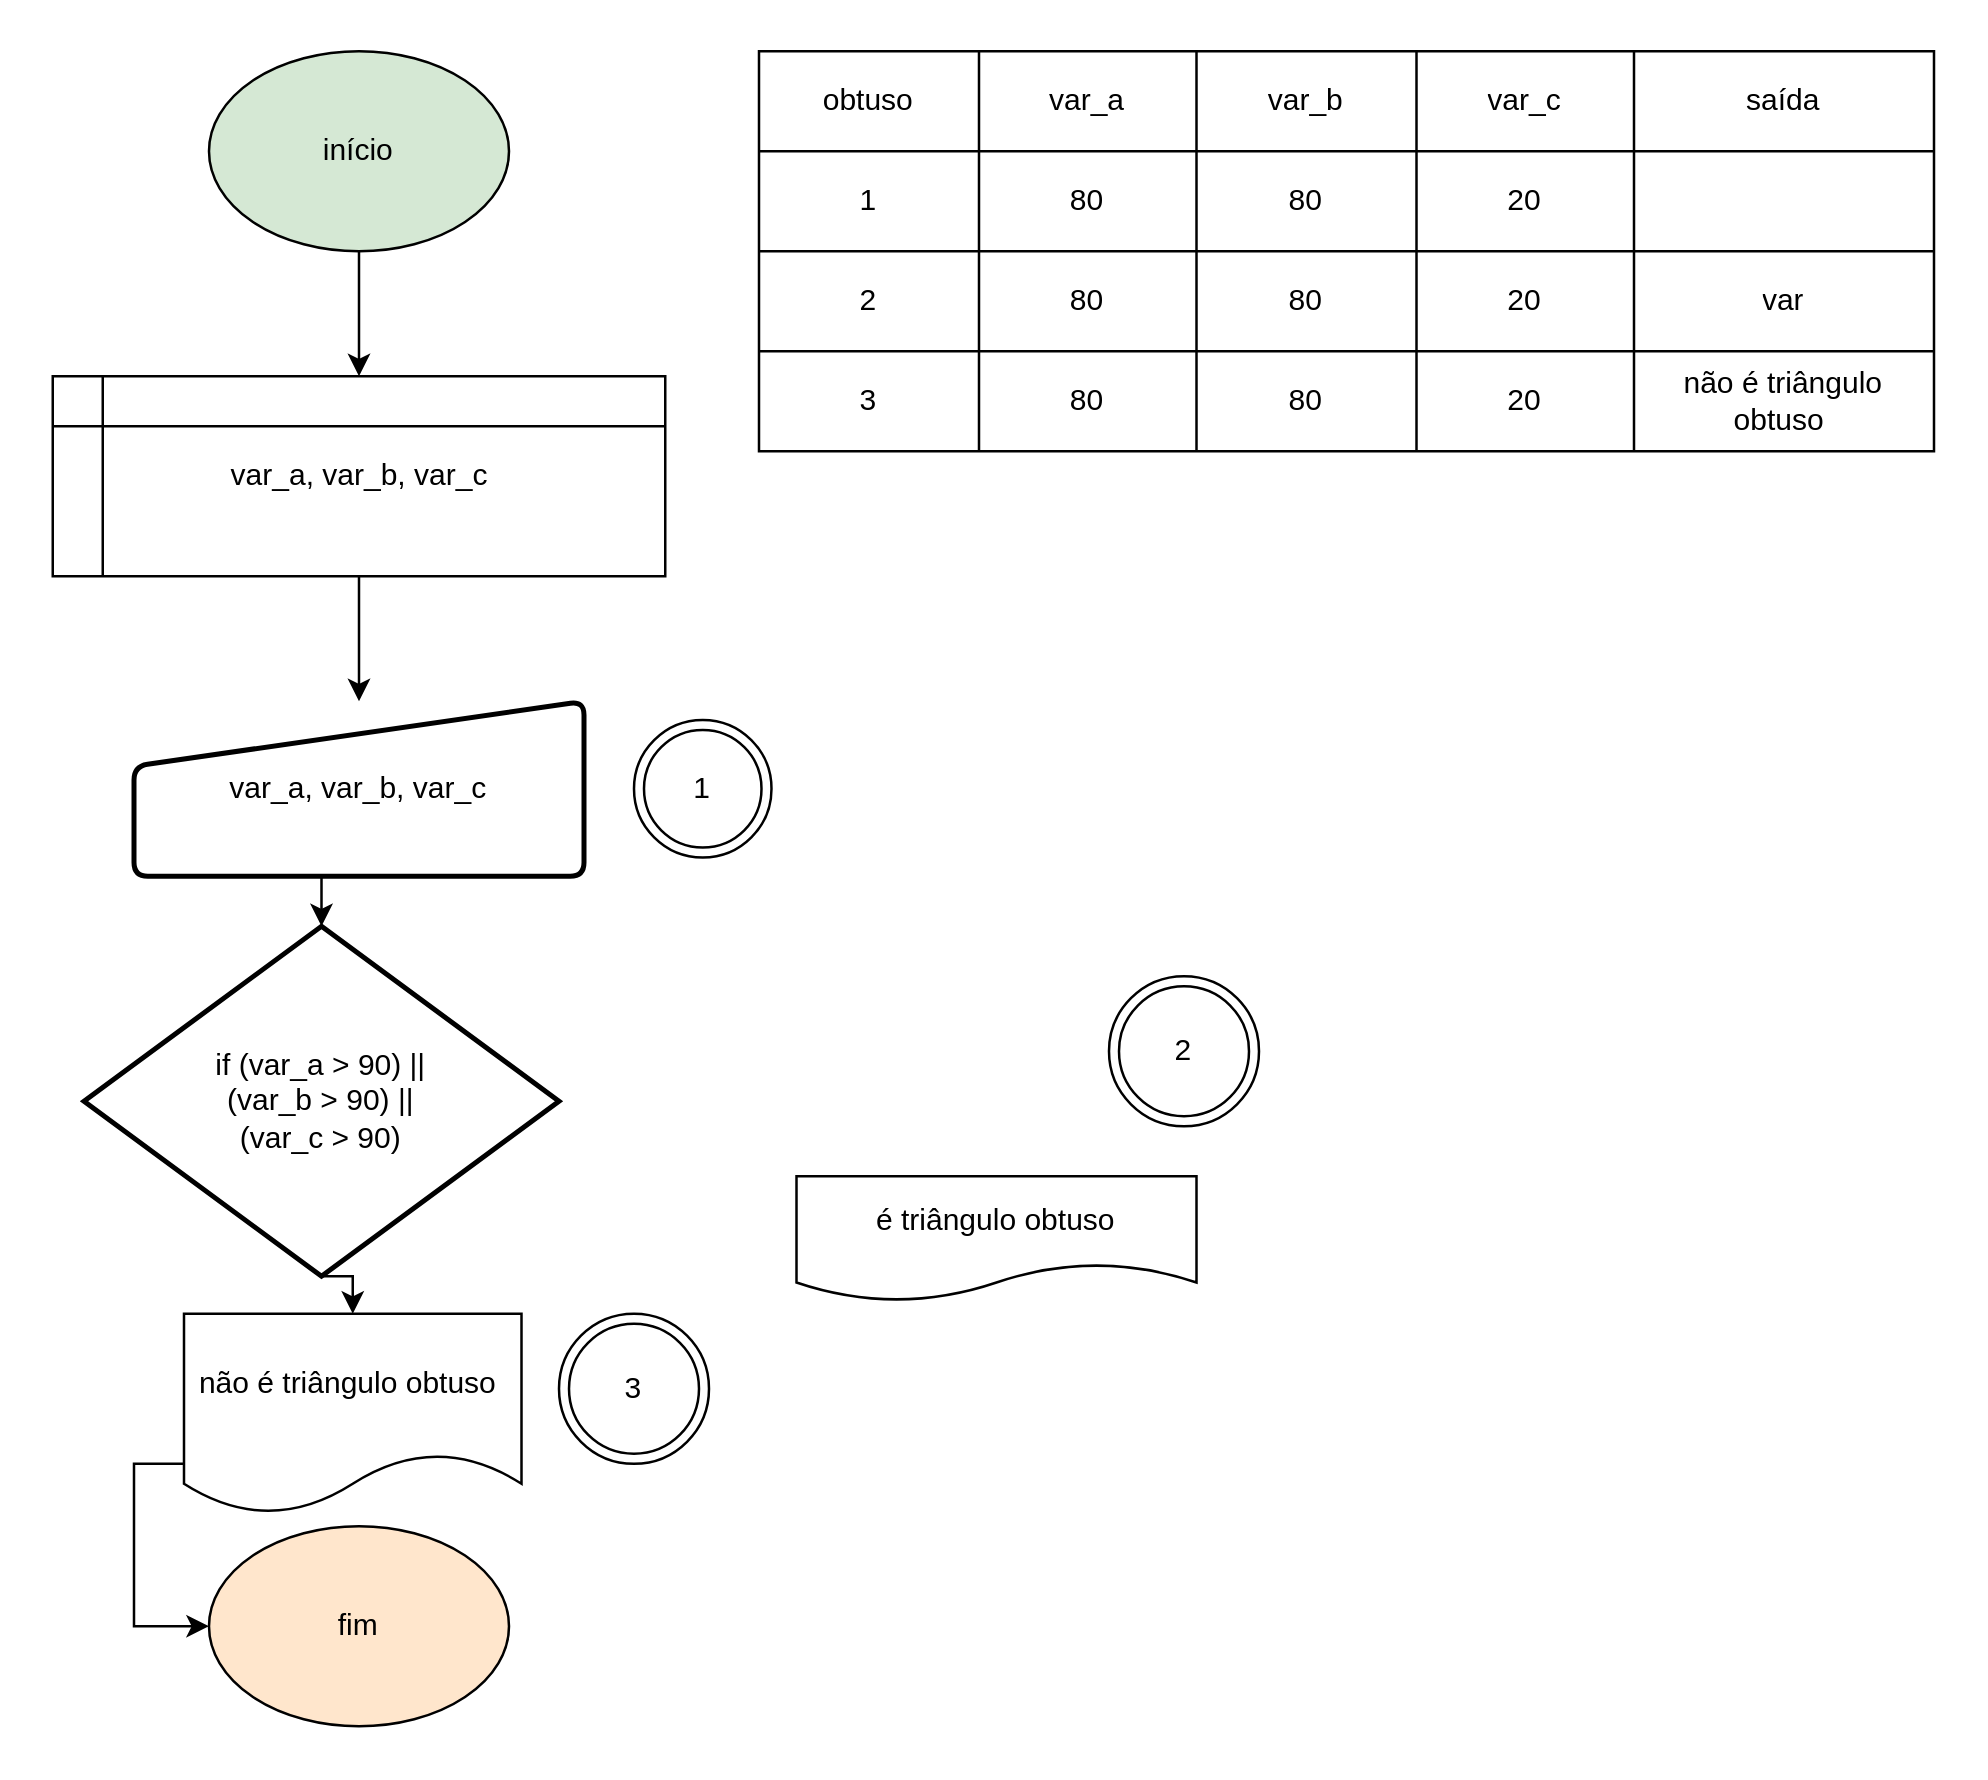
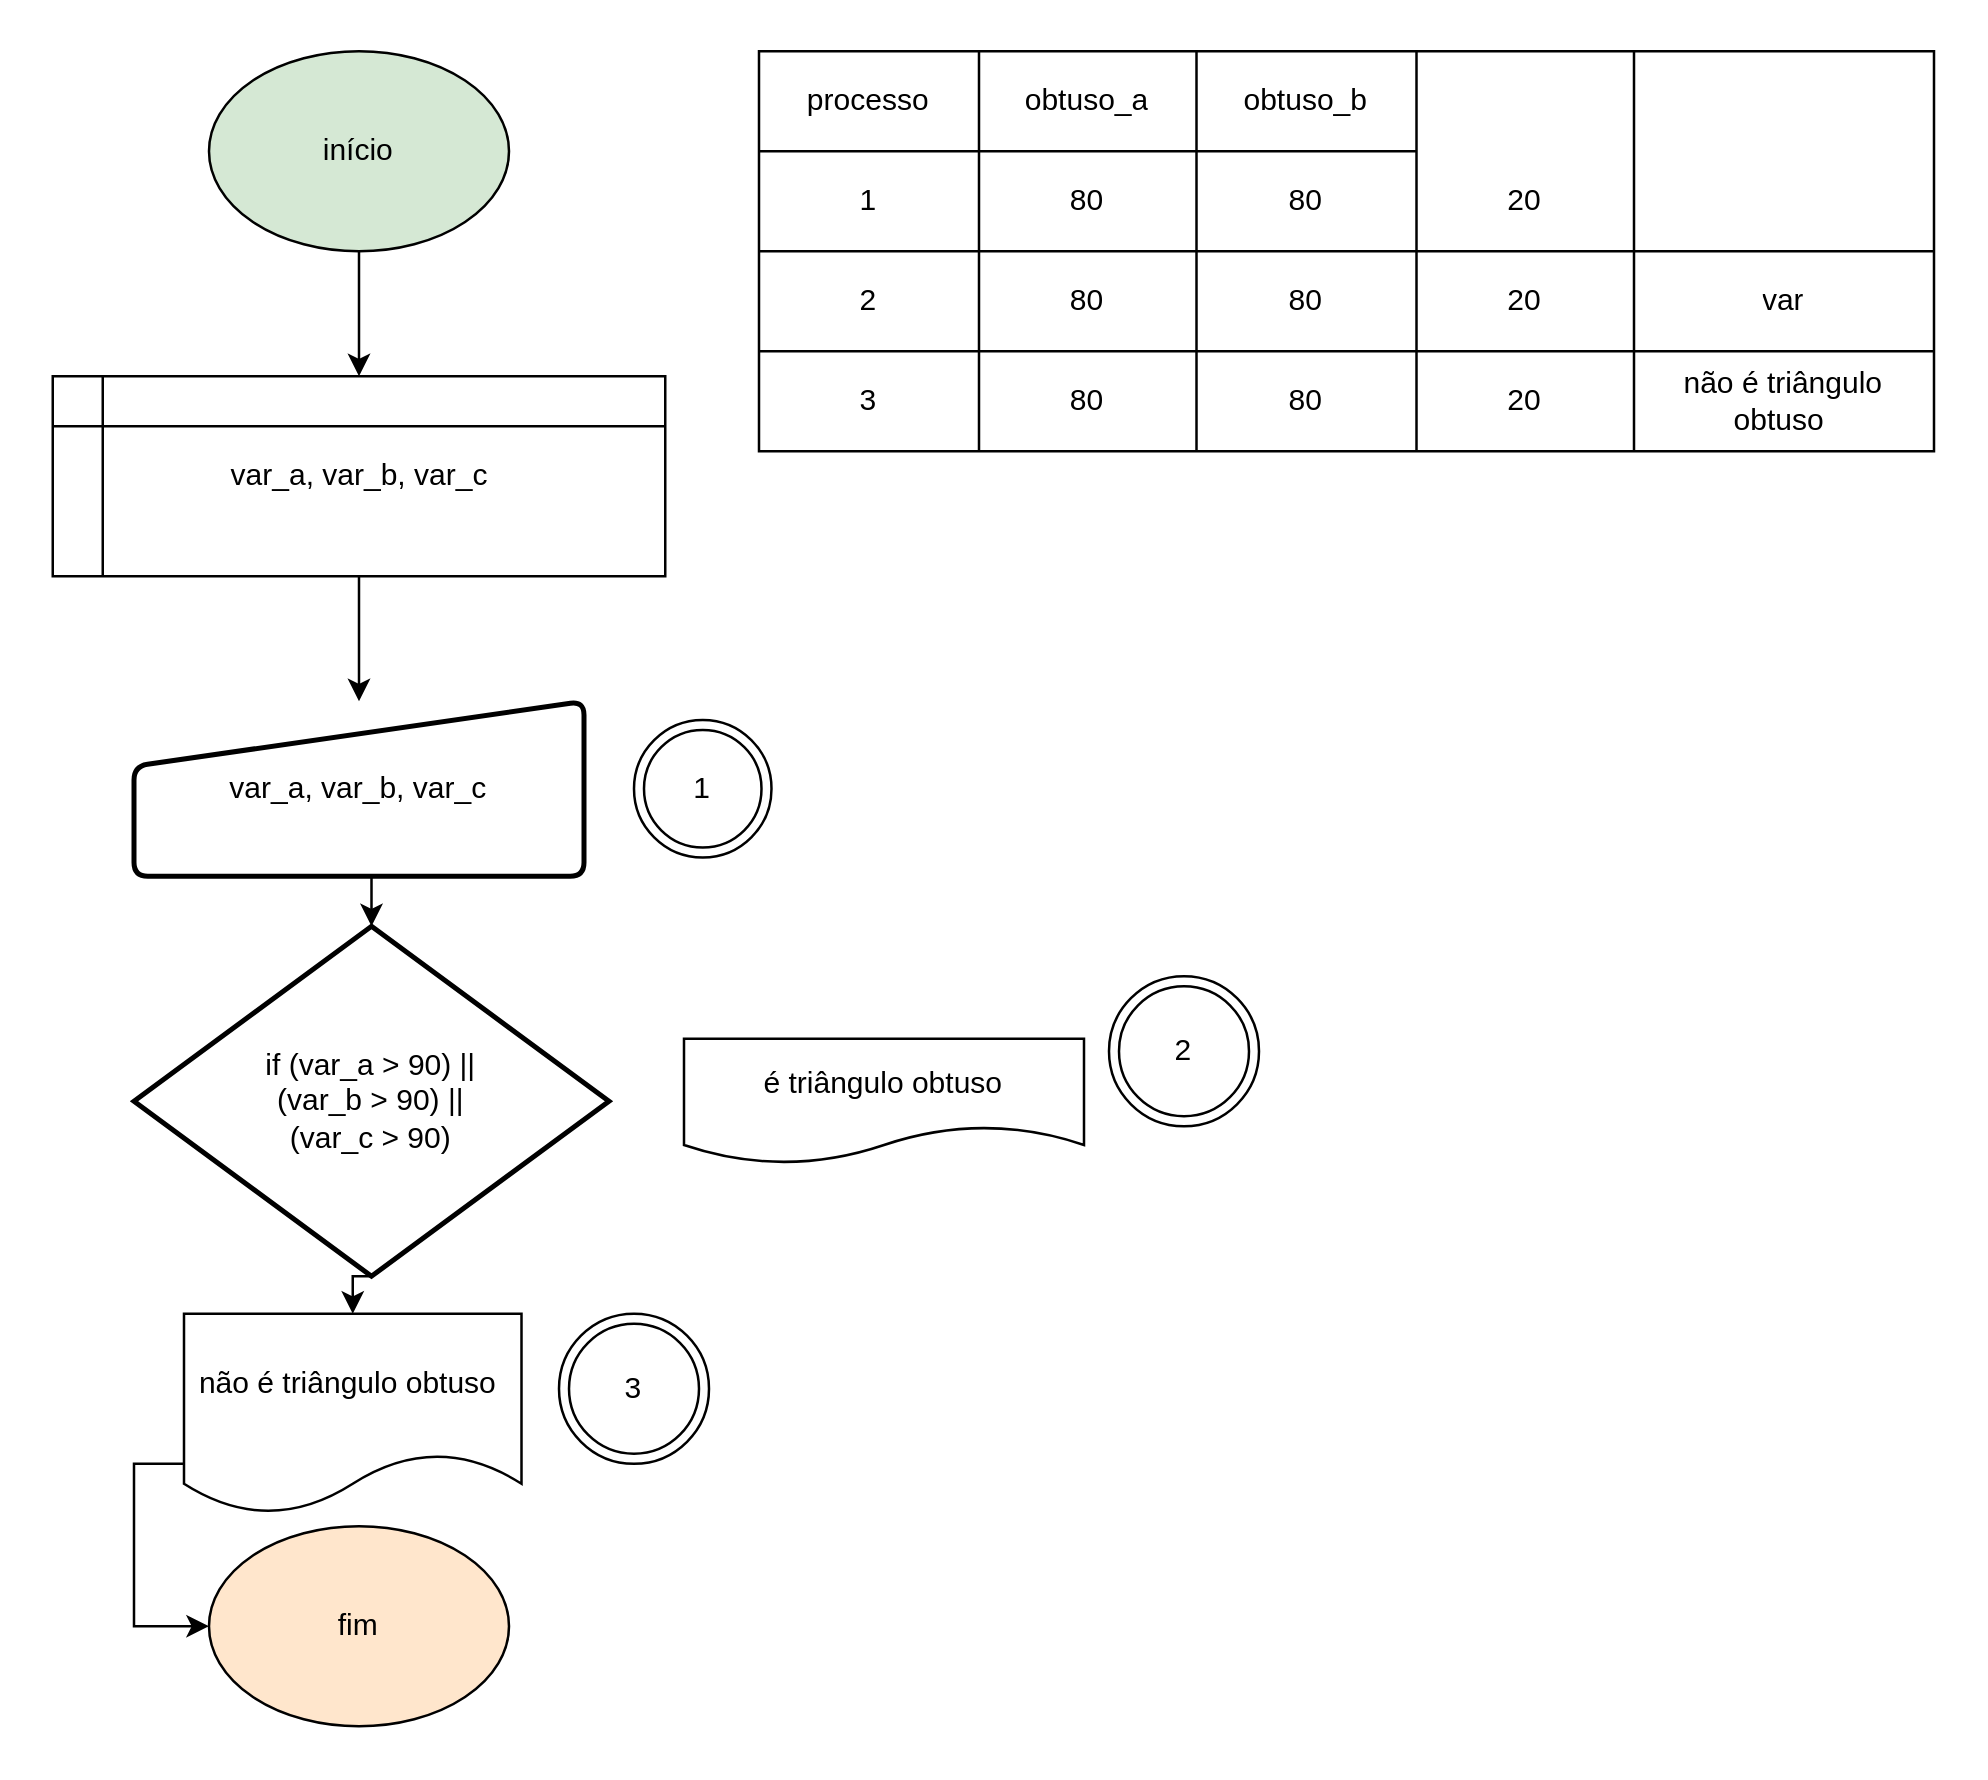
node "obtuso": label "obtuso" -> "processo"
node "var_a": label "var_a" -> "obtuso_a"
node "var_b": label "var_b" -> "obtuso_b"
node "var_c": removed
node "saída": removed
node "if (var_a > 90) || (var_b > 90) || (var_c > 90)": moved (321, 1101) -> (371, 1101)
node "é triângulo obtuso": moved (996, 1239) -> (884, 1101)
